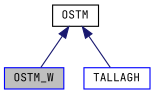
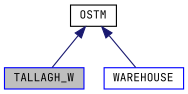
node "OSTM_W": label "OSTM_W" -> "TALLAGH_W"
node "TALLAGH": label "TALLAGH" -> "WAREHOUSE"
